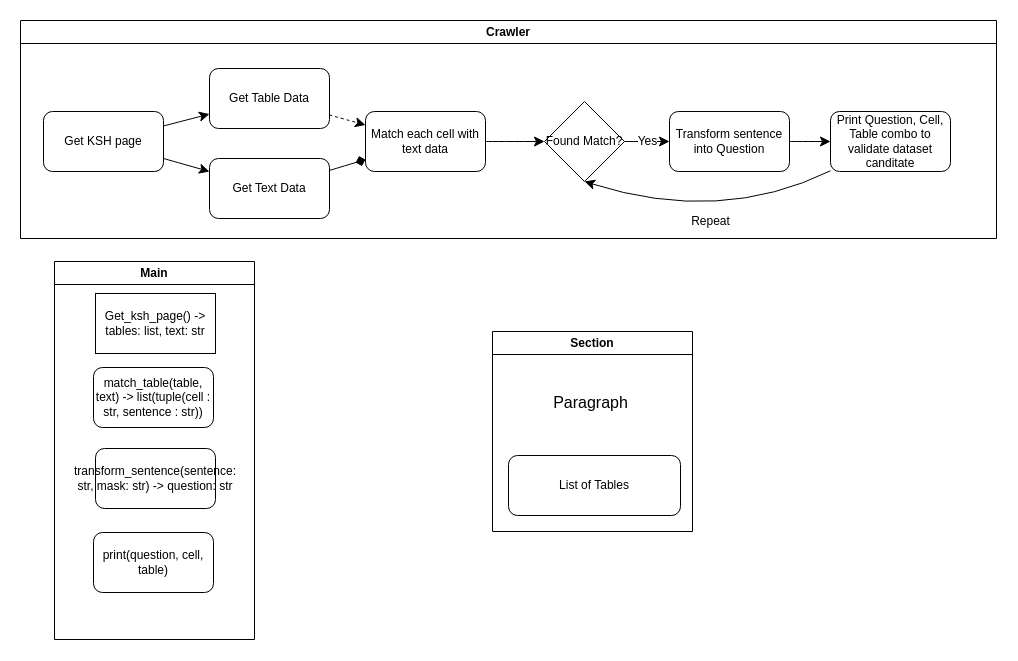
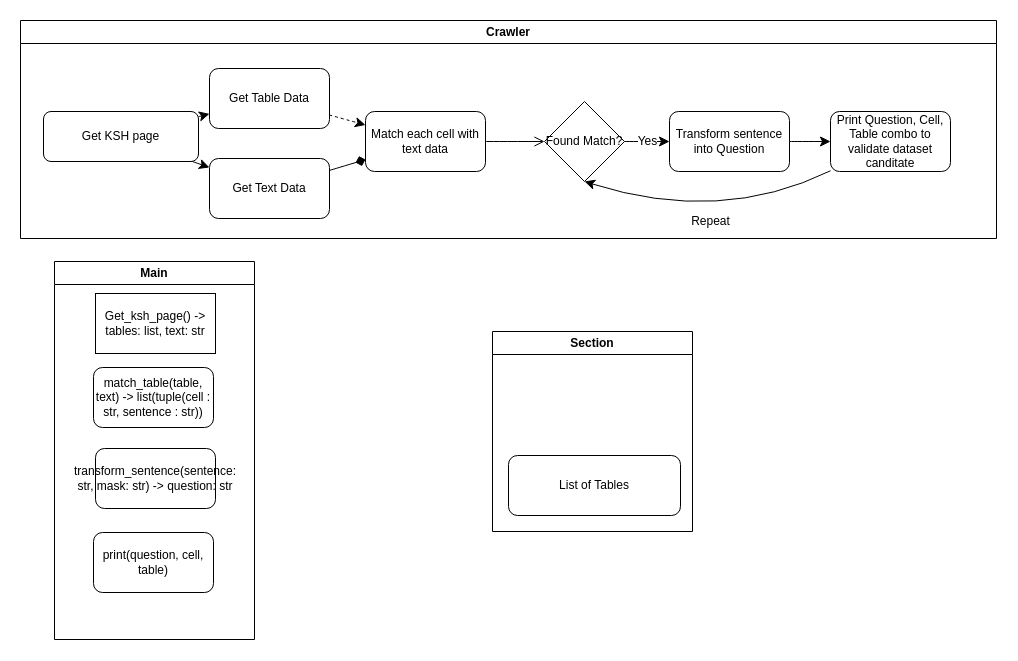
node "Get KSH page": size 120x60 -> 155x50
edge "Match each cell with text data" -> "Found Match?": arrowhead classic -> open
node "Paragraph": removed
